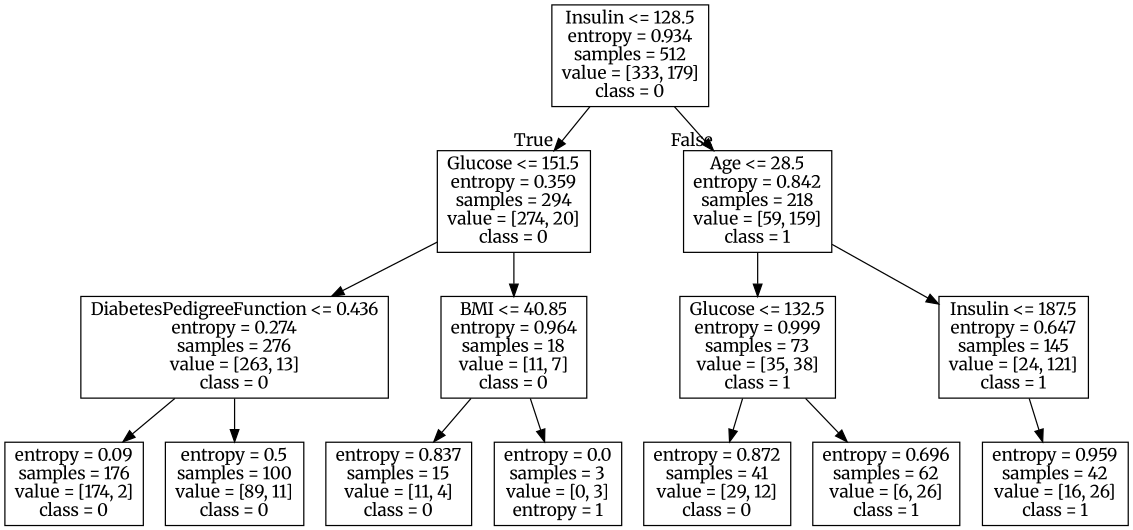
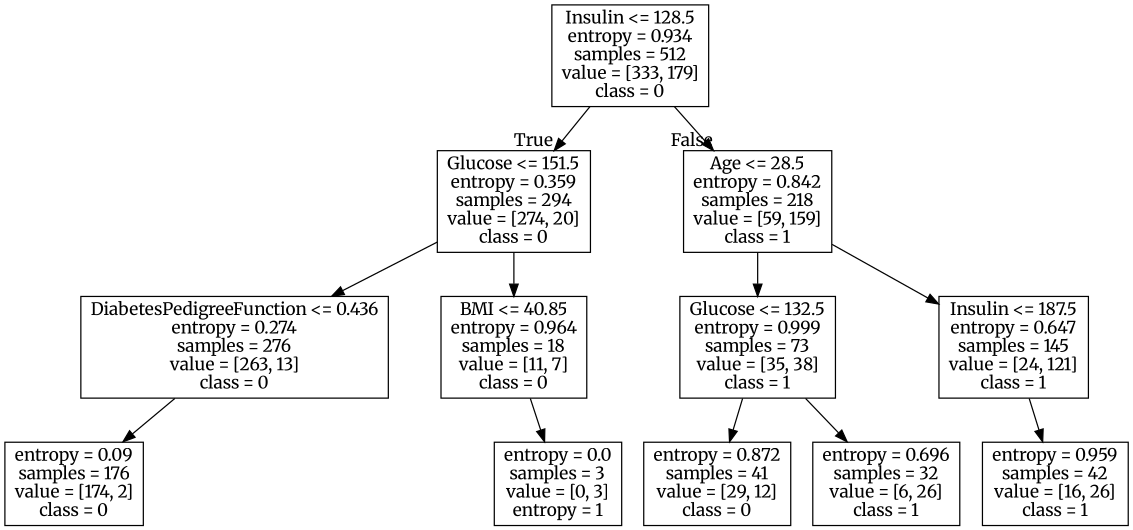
node "entropy = 0.5 samples = 100 value = [89, 11] class = 0": removed
node "entropy = 0.837 samples = 15 value = [11, 4] class = 0": removed
node "entropy = 0.696 samples = 62 value = [6, 26] class = 1": label "entropy = 0.696 samples = 62 value = [6, 26] class = 1" -> "entropy = 0.696 samples = 32 value = [6, 26] class = 1"
